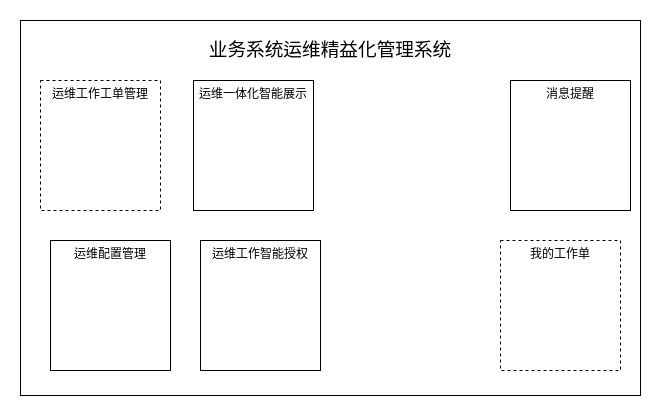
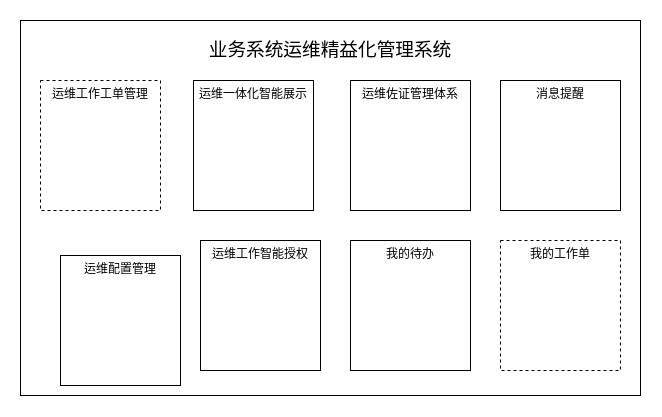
node "运维佐证管理体系": added
node "消息提醒": moved (571, 146) -> (561, 146)
node "运维配置管理": moved (111, 306) -> (121, 321)
node "我的待办": added
